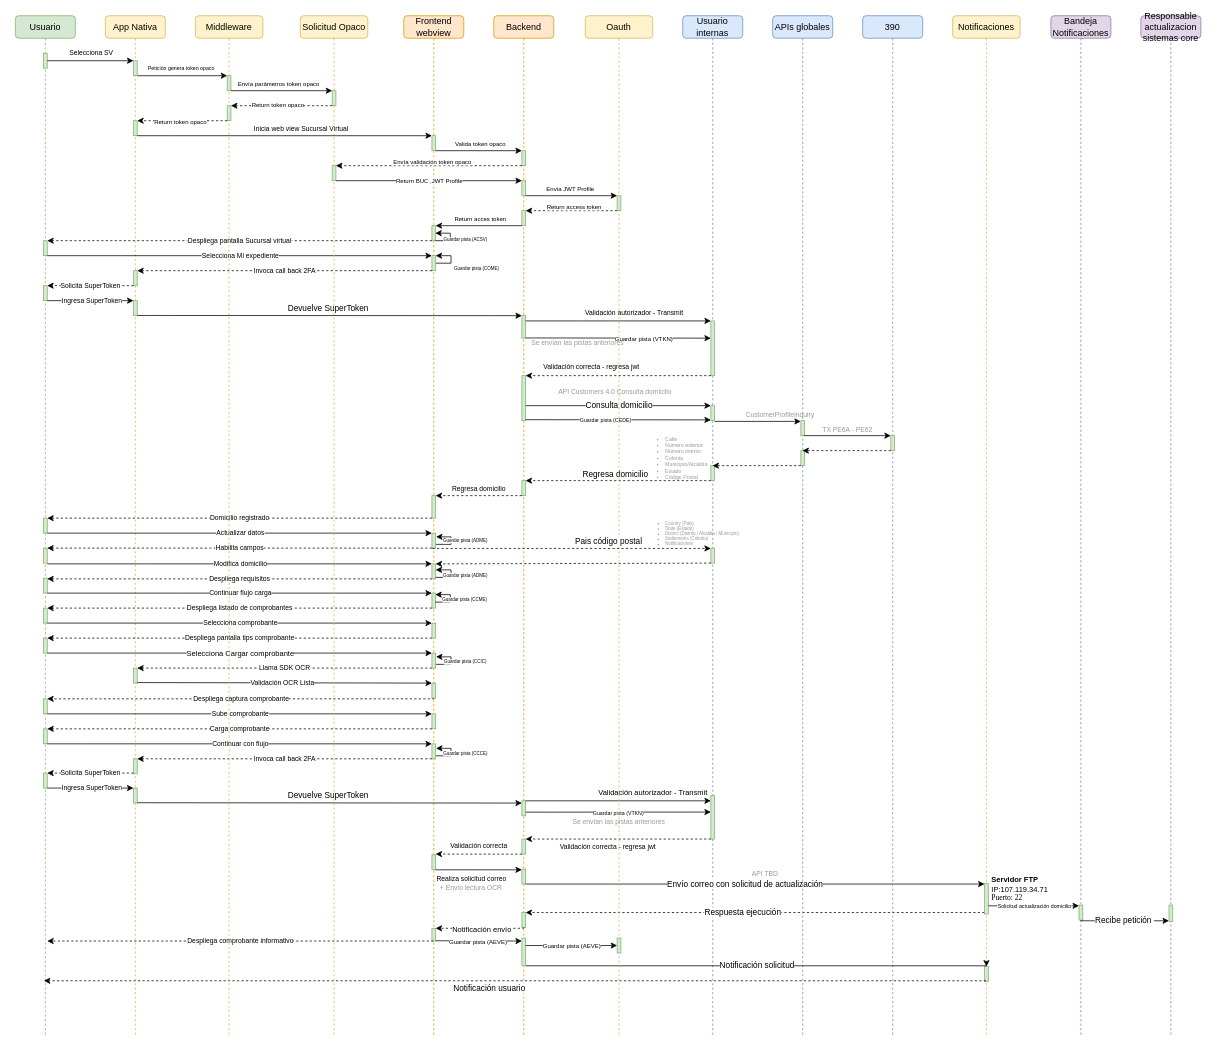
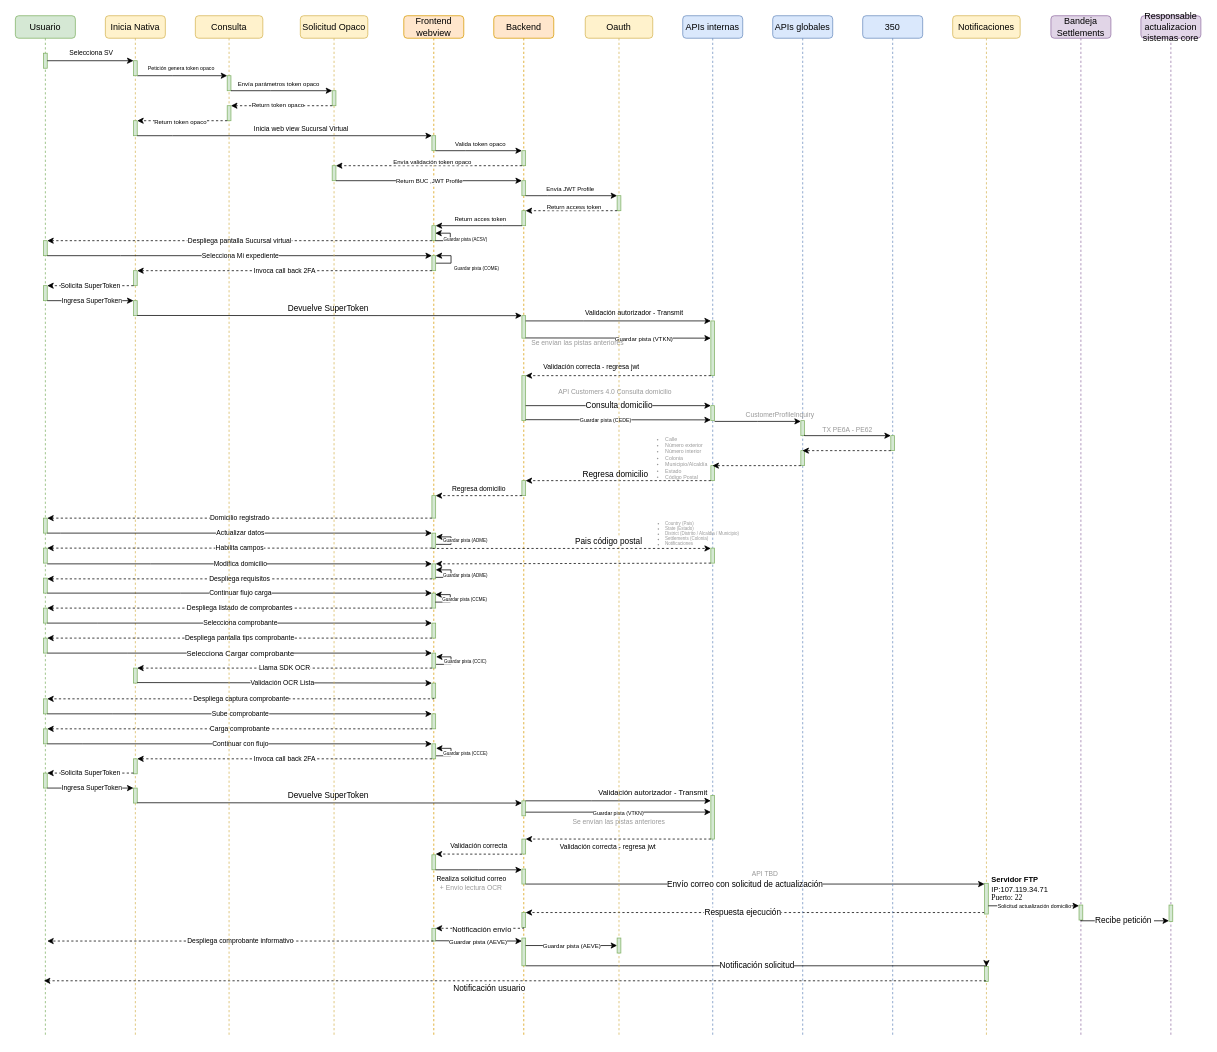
node "App Nativa": label "App Nativa" -> "Inicia Nativa"
node "Middleware": label "Middleware" -> "Consulta"
node "Usuario internas": label "Usuario internas" -> "APIs internas"
node "390": label "390" -> "350"
node "Bandeja Notificaciones": label "Bandeja Notificaciones" -> "Bandeja Settlements"
